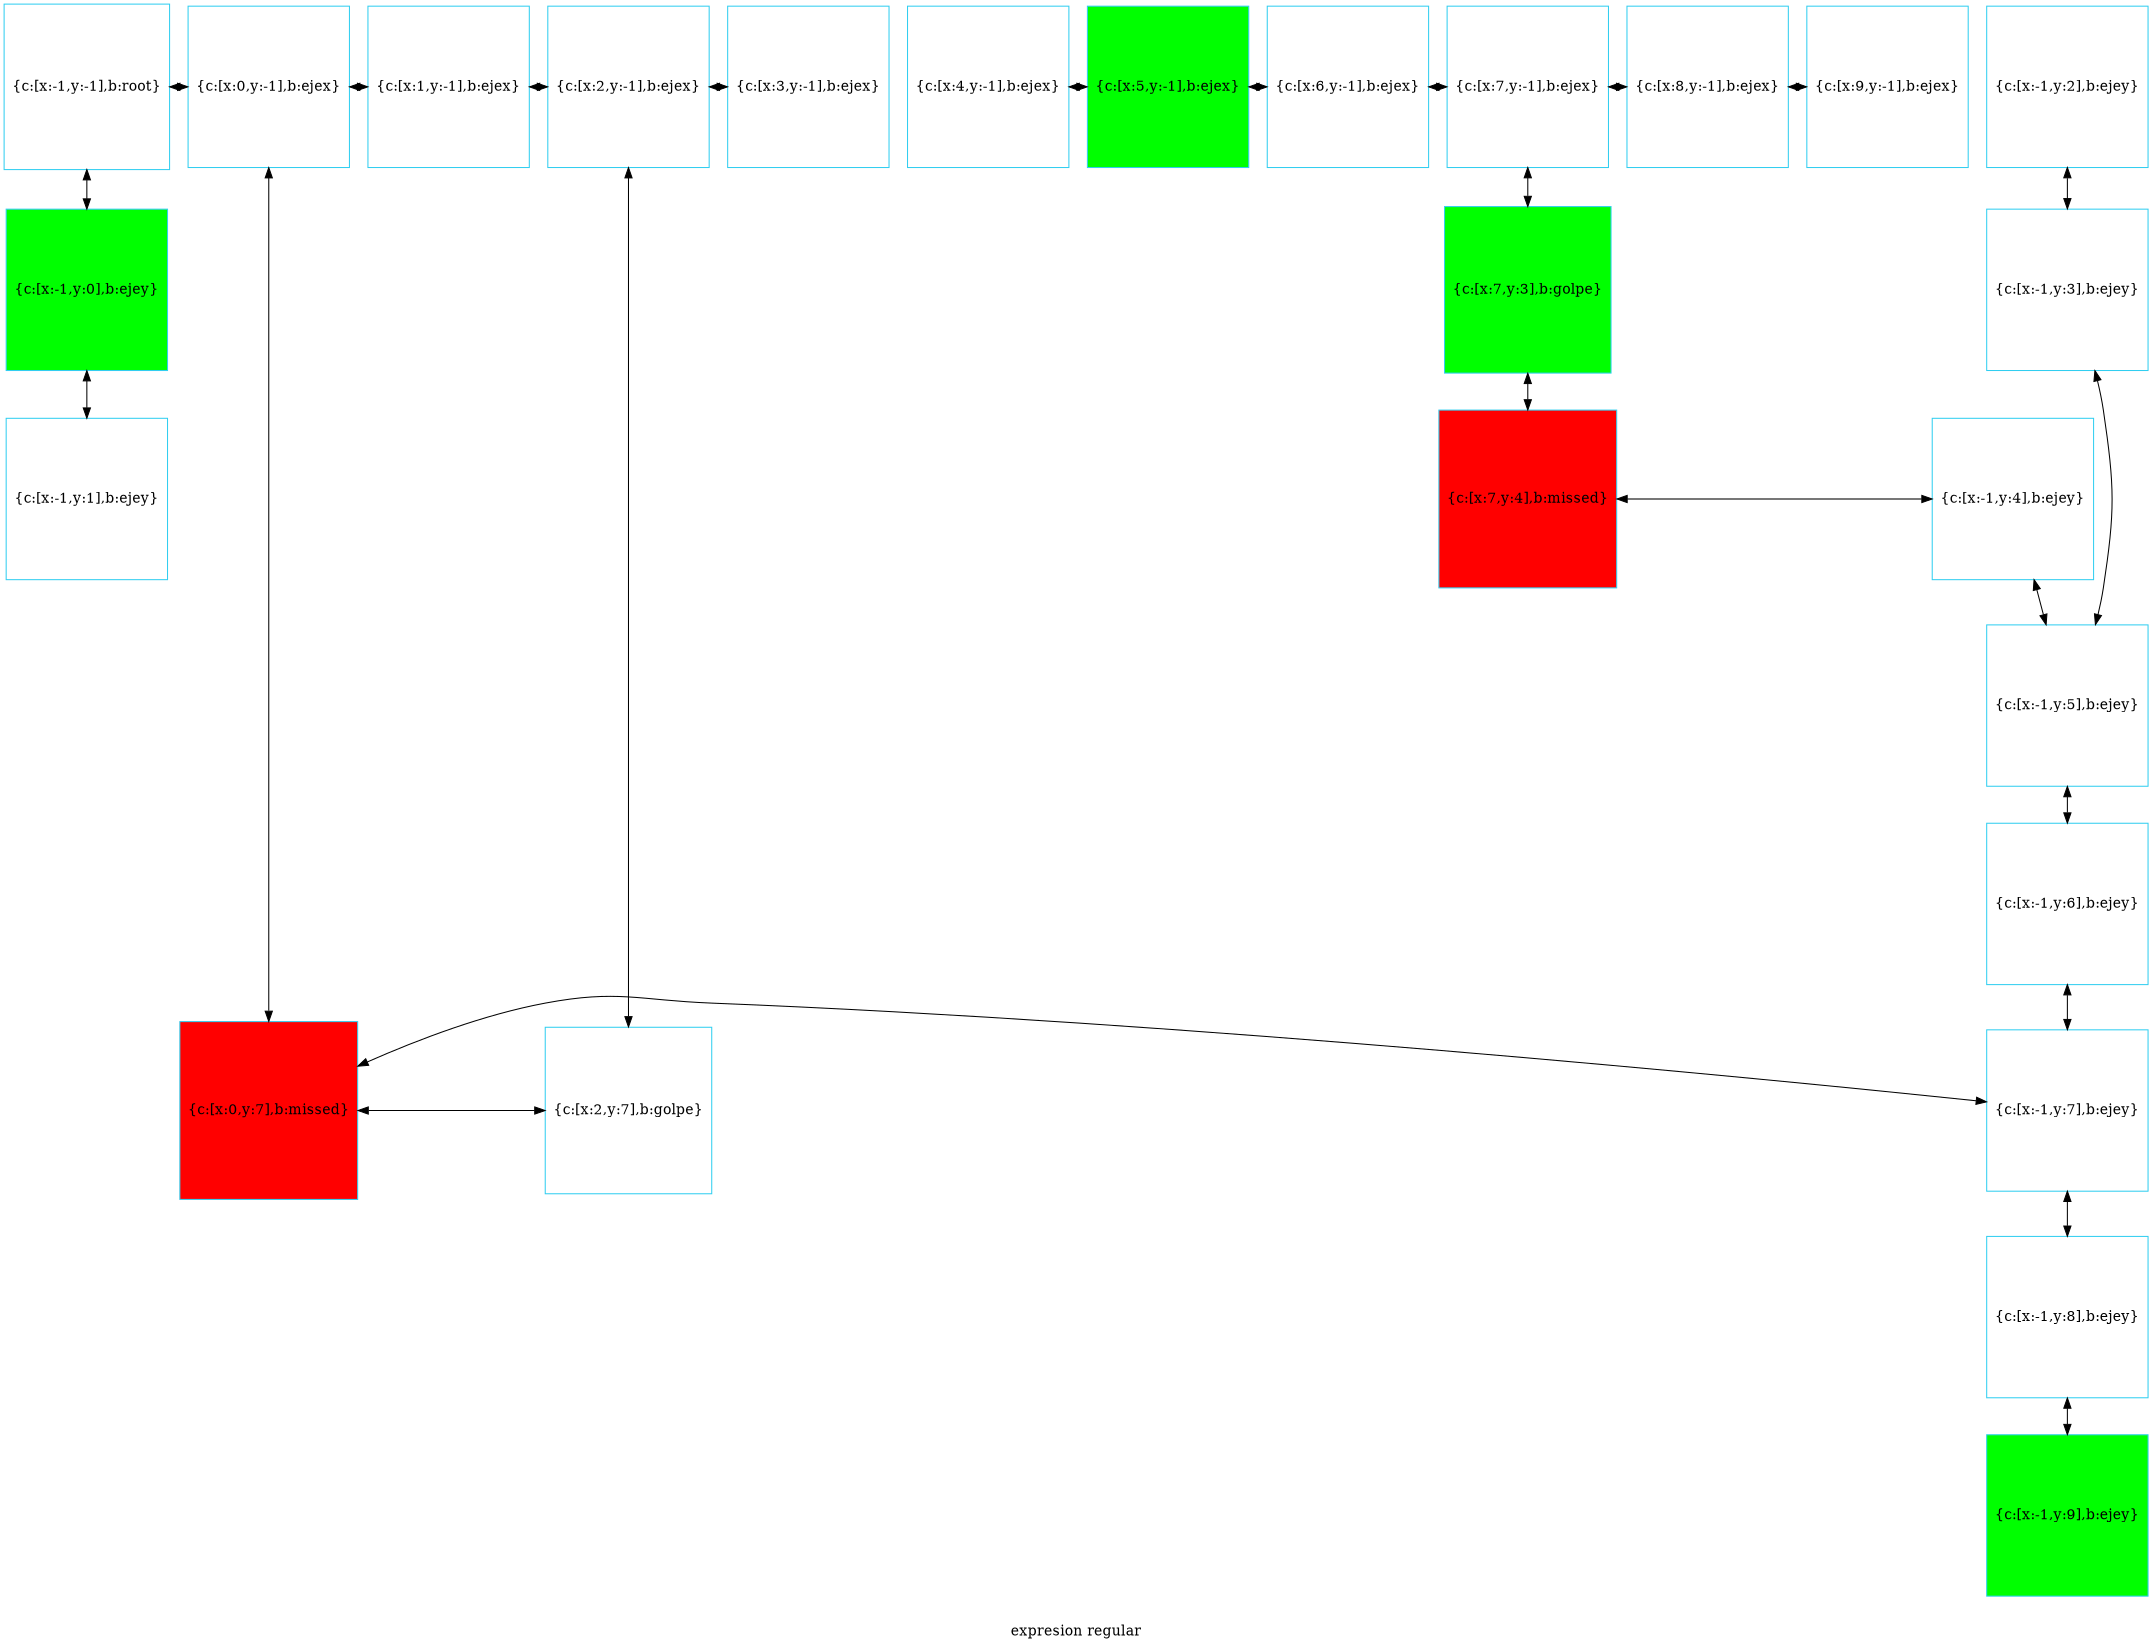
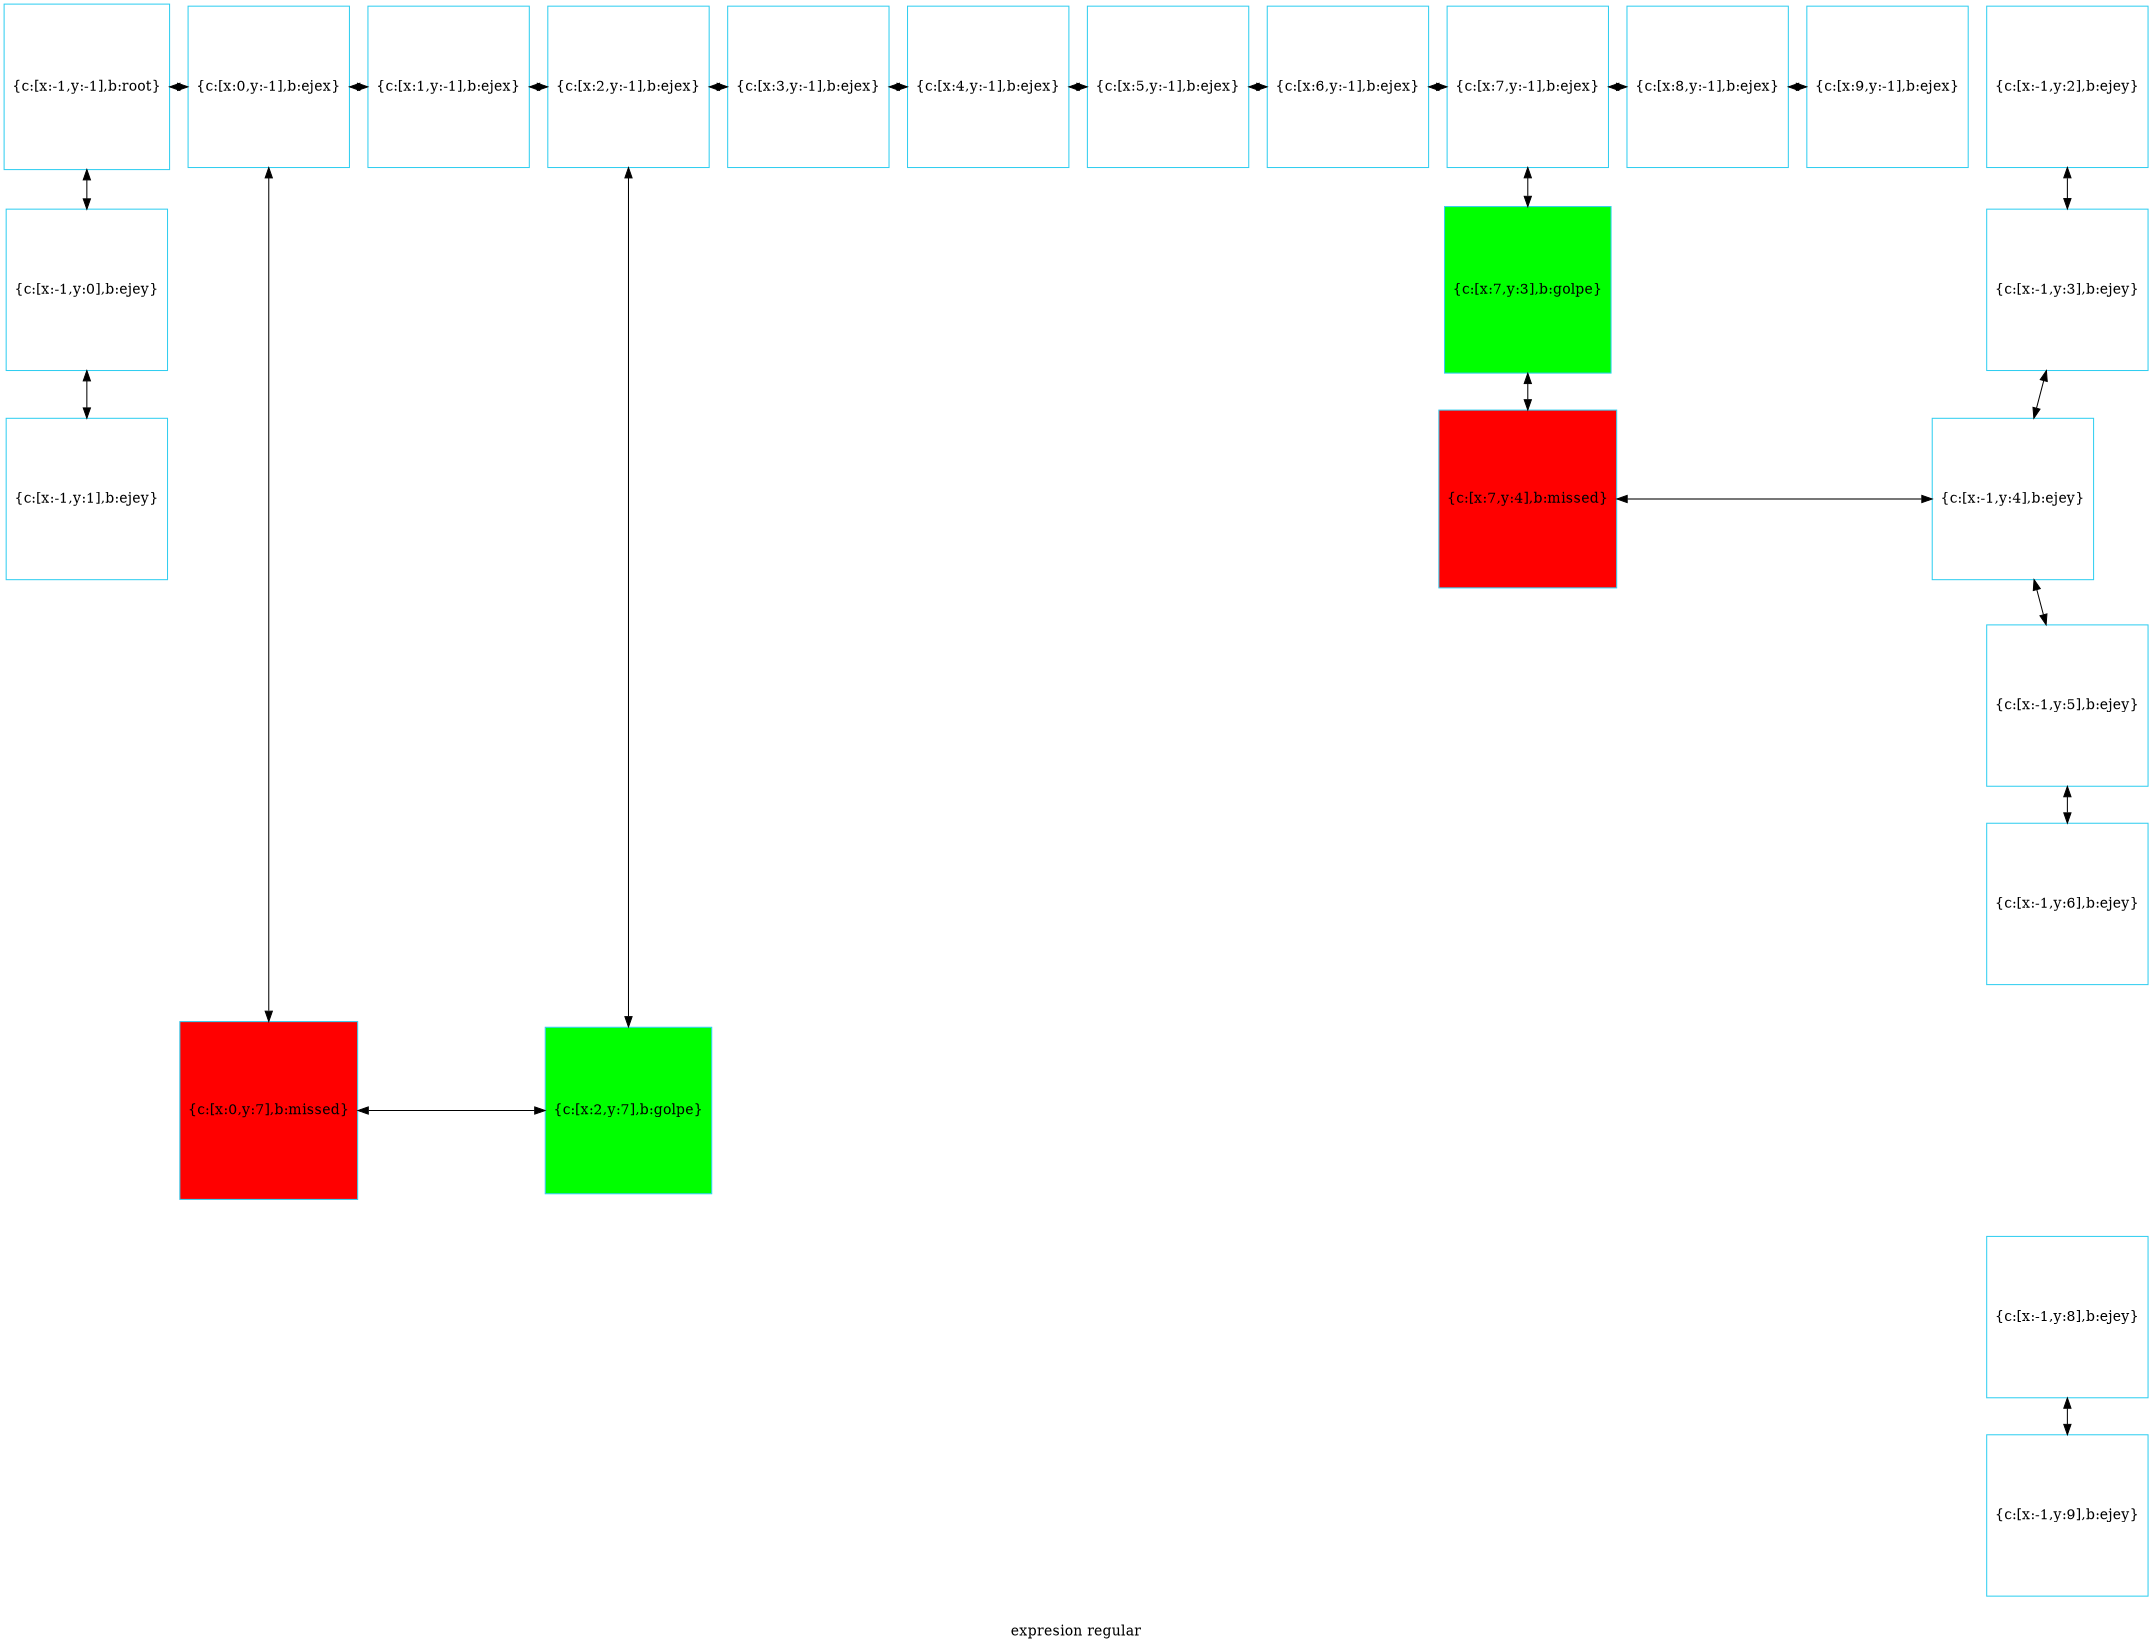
edge "{c:[x:3,y:-1],b:ejex}" -- "{c:[x:4,y:-1],b:ejex}": added
node "{c:[x:5,y:-1],b:ejex}": fillcolor green -> white
node "{c:[x:-1,y:0],b:ejey}": fillcolor green -> white
edge "{c:[x:-1,y:3],b:ejey}" -- "{c:[x:-1,y:5],b:ejey}": now "{c:[x:-1,y:3],b:ejey}" -- "{c:[x:-1,y:4],b:ejey}"
node "{c:[x:2,y:7],b:golpe}": fillcolor white -> green
node "{c:[x:-1,y:7],b:ejey}": removed
node "{c:[x:-1,y:9],b:ejey}": fillcolor green -> white
